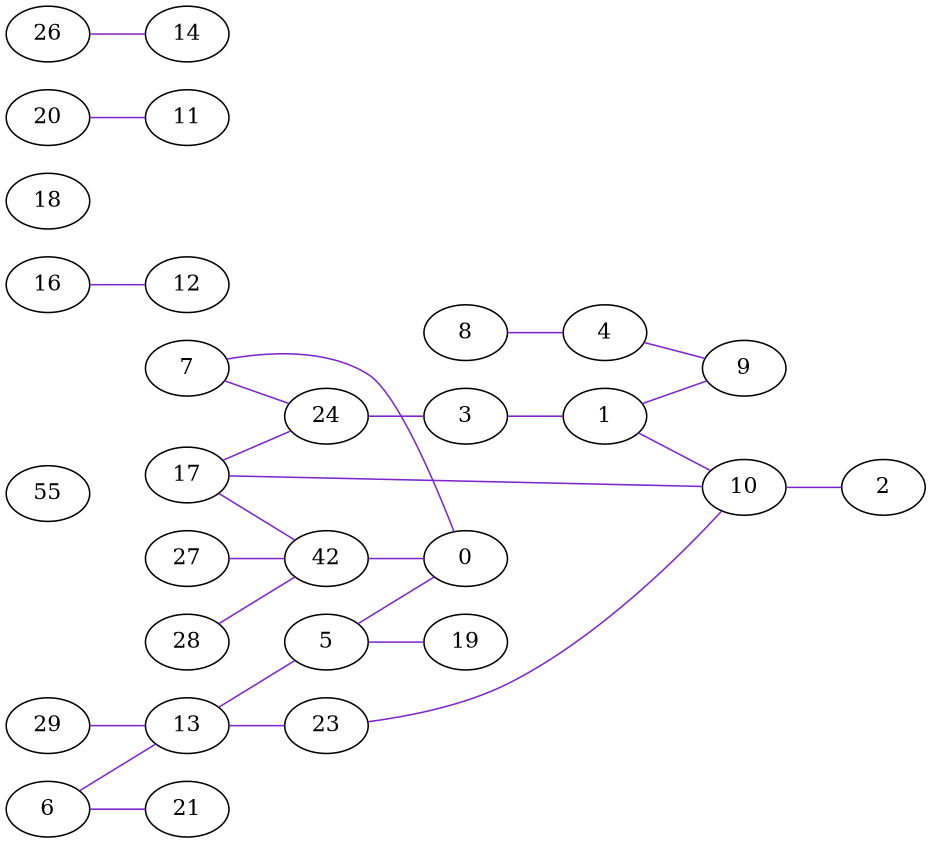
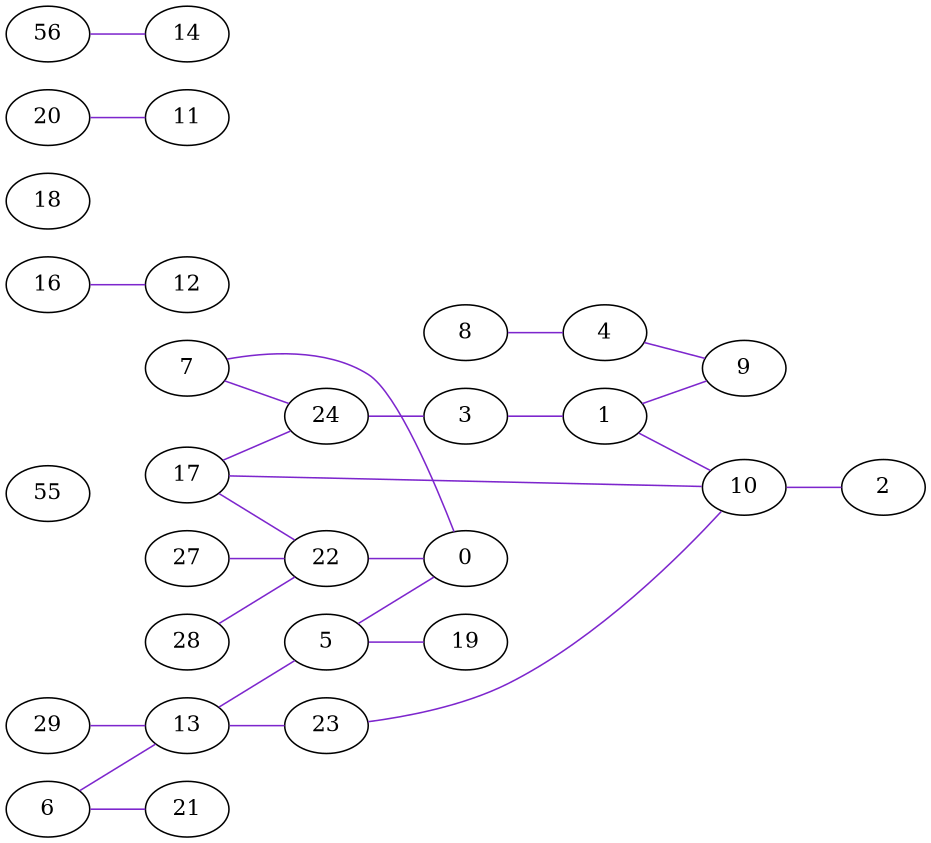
node "26": label "26" -> "56"
node "42": label "42" -> "22"
